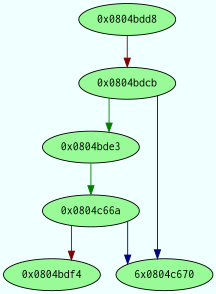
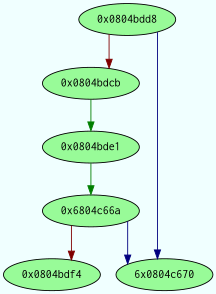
node "0x0804bde3": label "0x0804bde3" -> "0x0804bde1"
edge "0x0804bdcb" -> "6x0804c670": now "0x0804bdd8" -> "6x0804c670"
node "0x0804c66a": label "0x0804c66a" -> "0x6804c66a"
